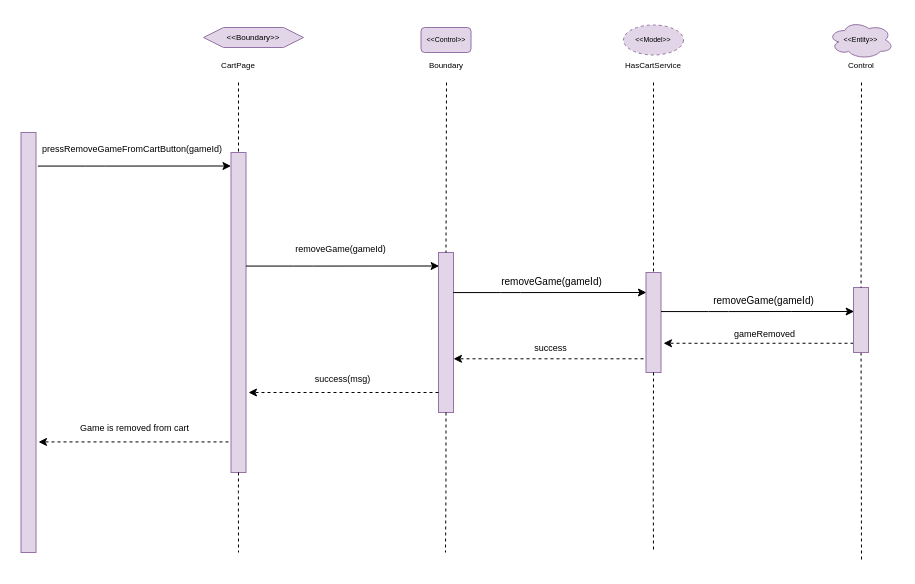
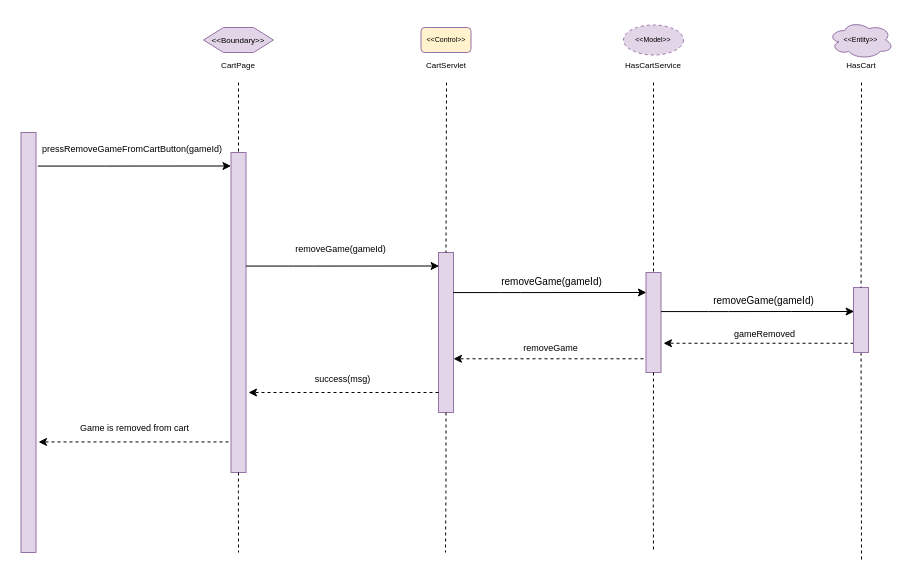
node "<<Boundary>>": size 100x20 -> 70x25
node "<<Control>>": fillcolor #e1d5e7 -> #fff2cc
node "Boundary": label "Boundary" -> "CartServlet"
node "Control": label "Control" -> "HasCart"
node "success": label "success" -> "removeGame"
